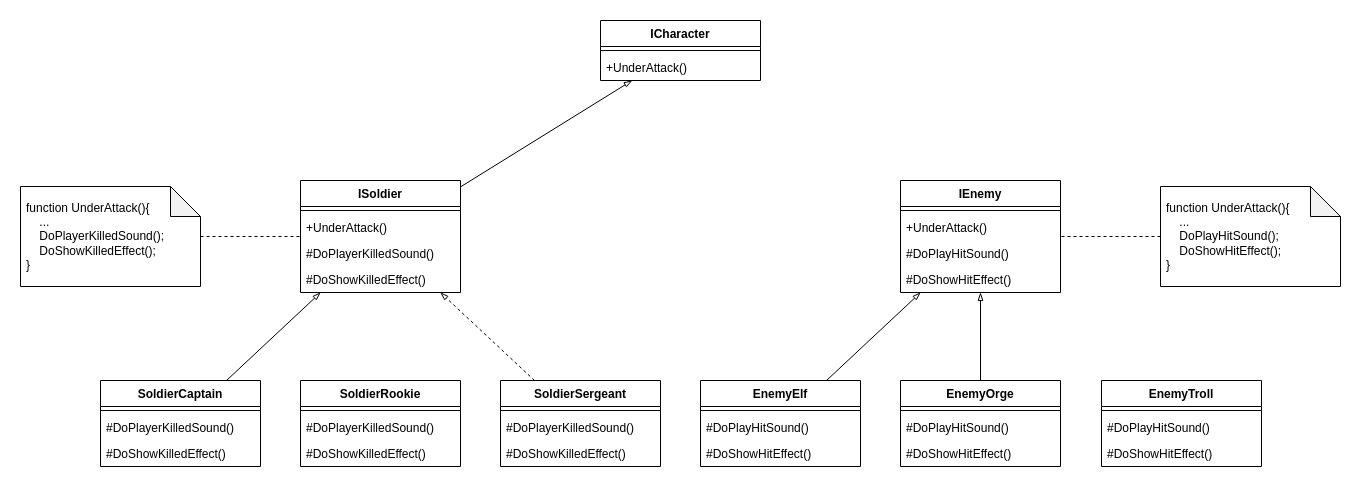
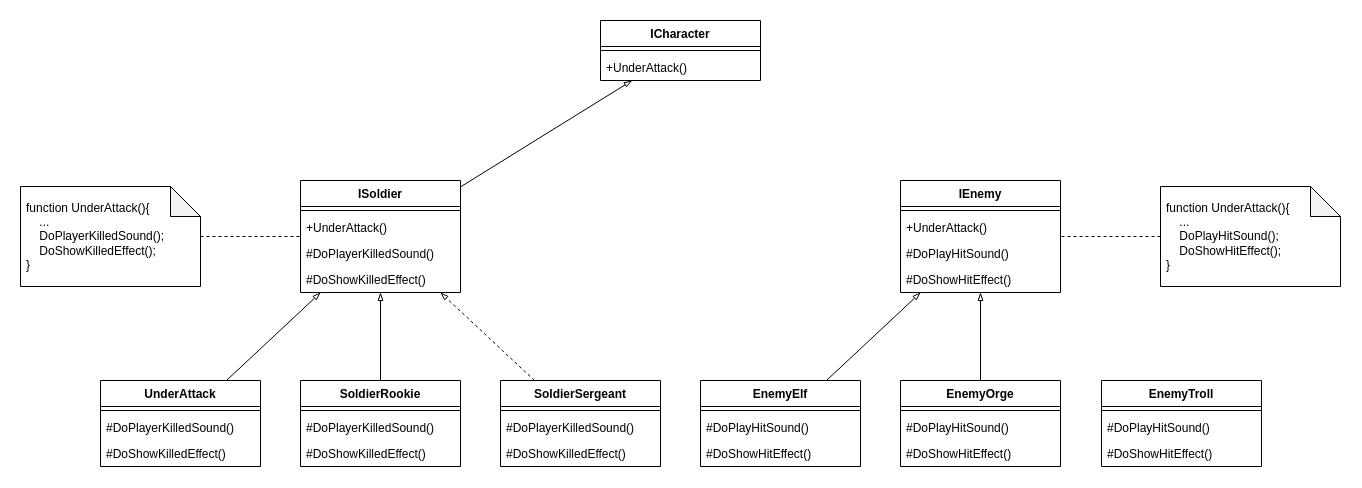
edge "SoldierRookie" -> "ISoldier": added
node "SoldierCaptain": label "SoldierCaptain" -> "UnderAttack"
